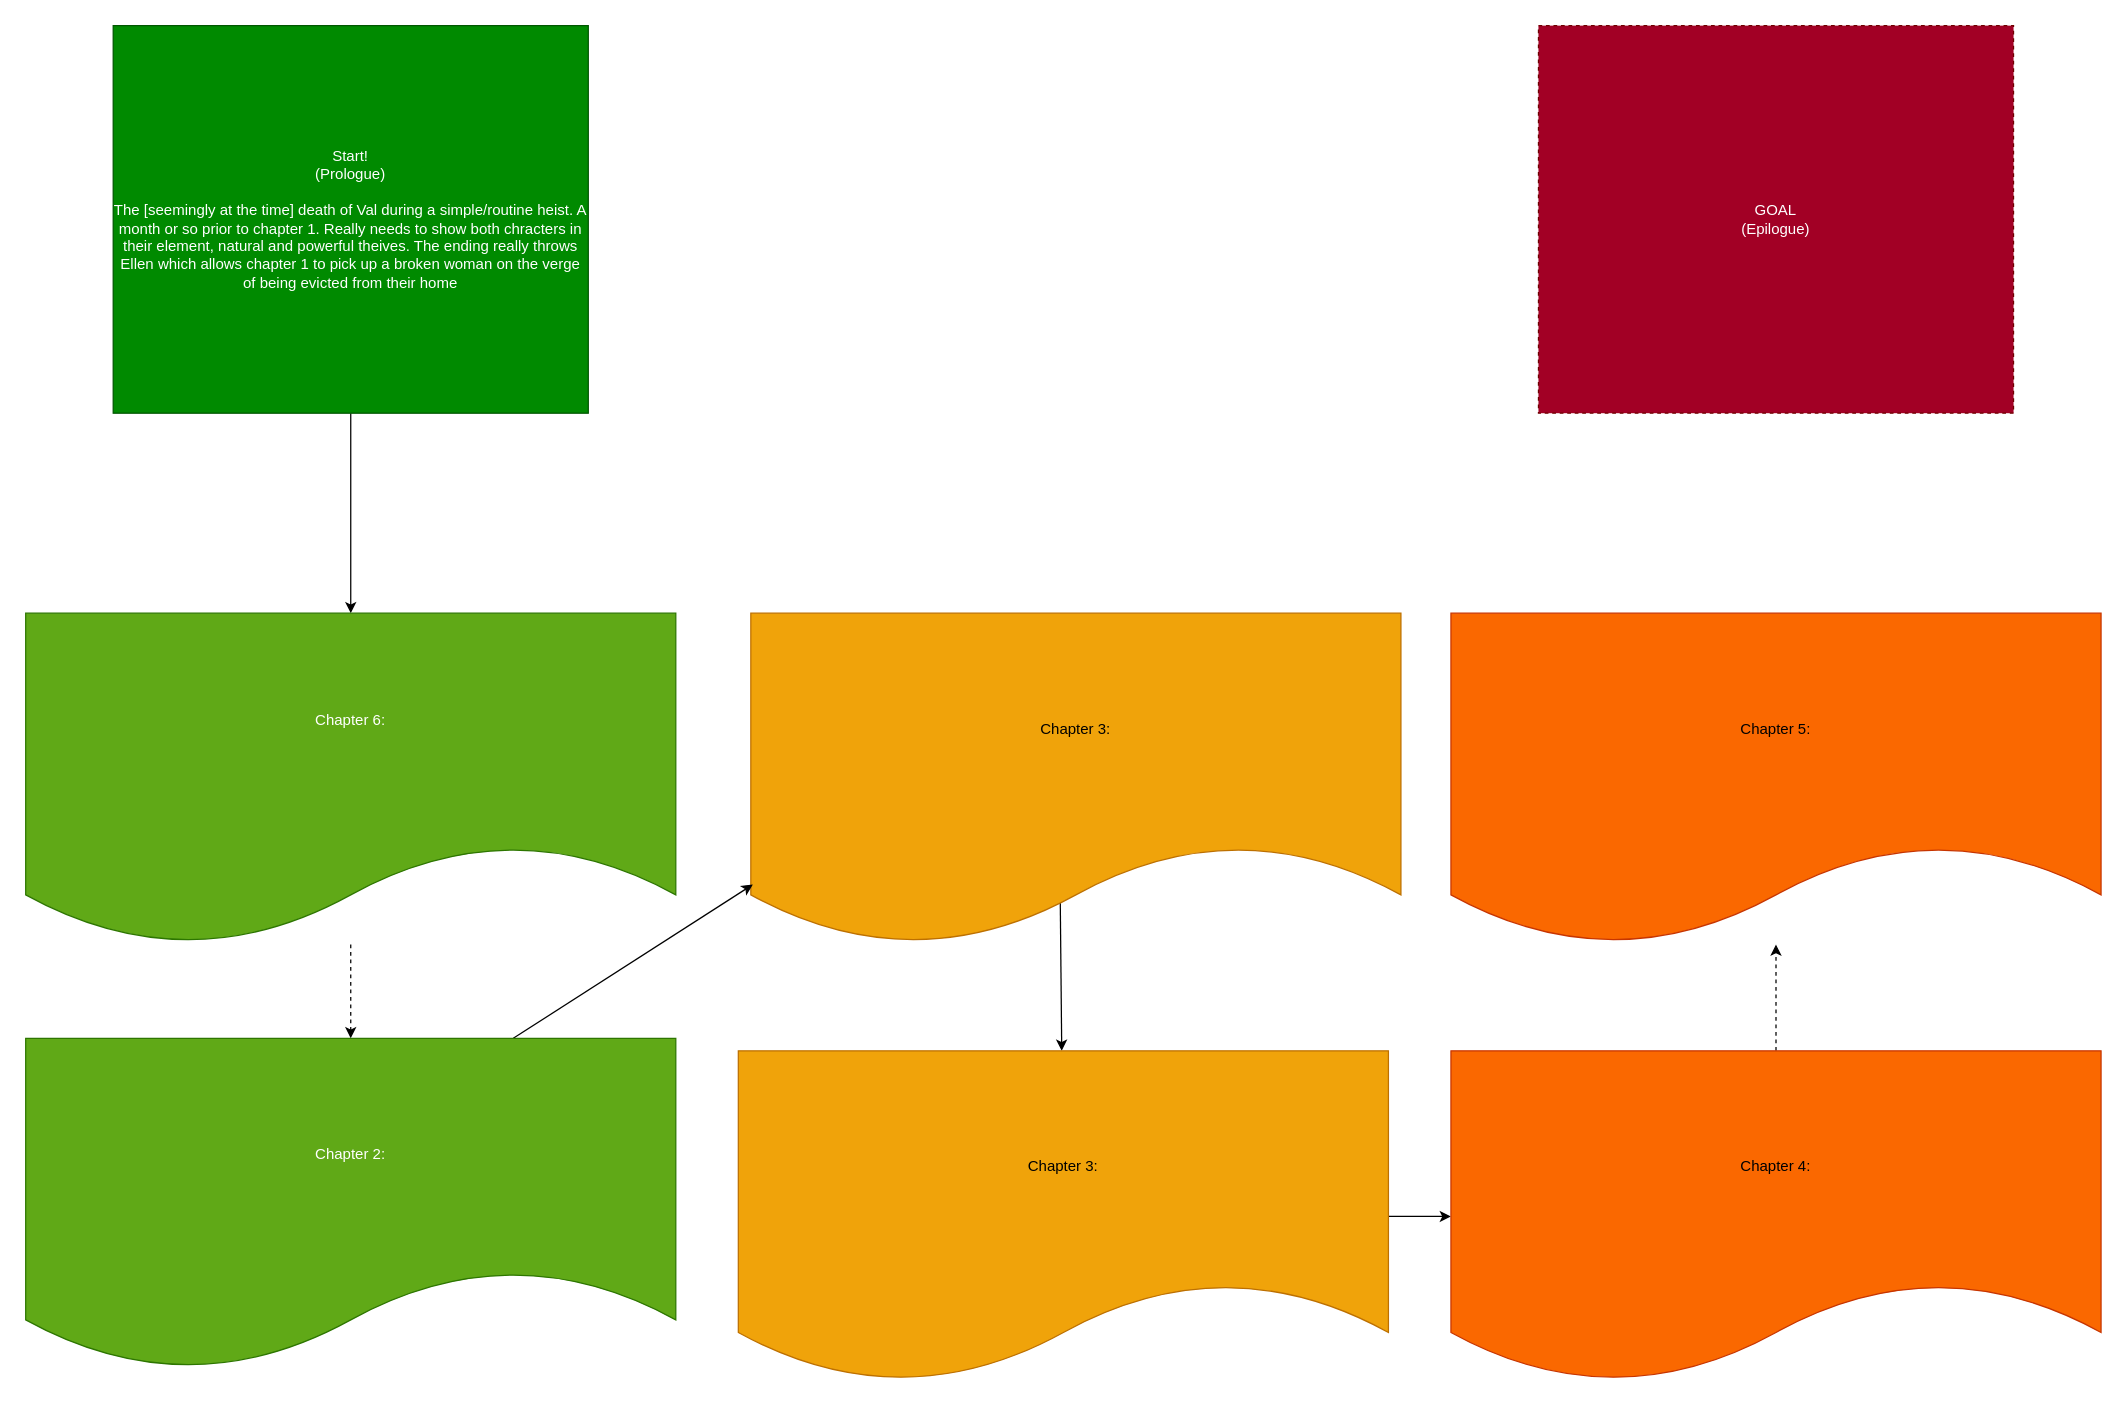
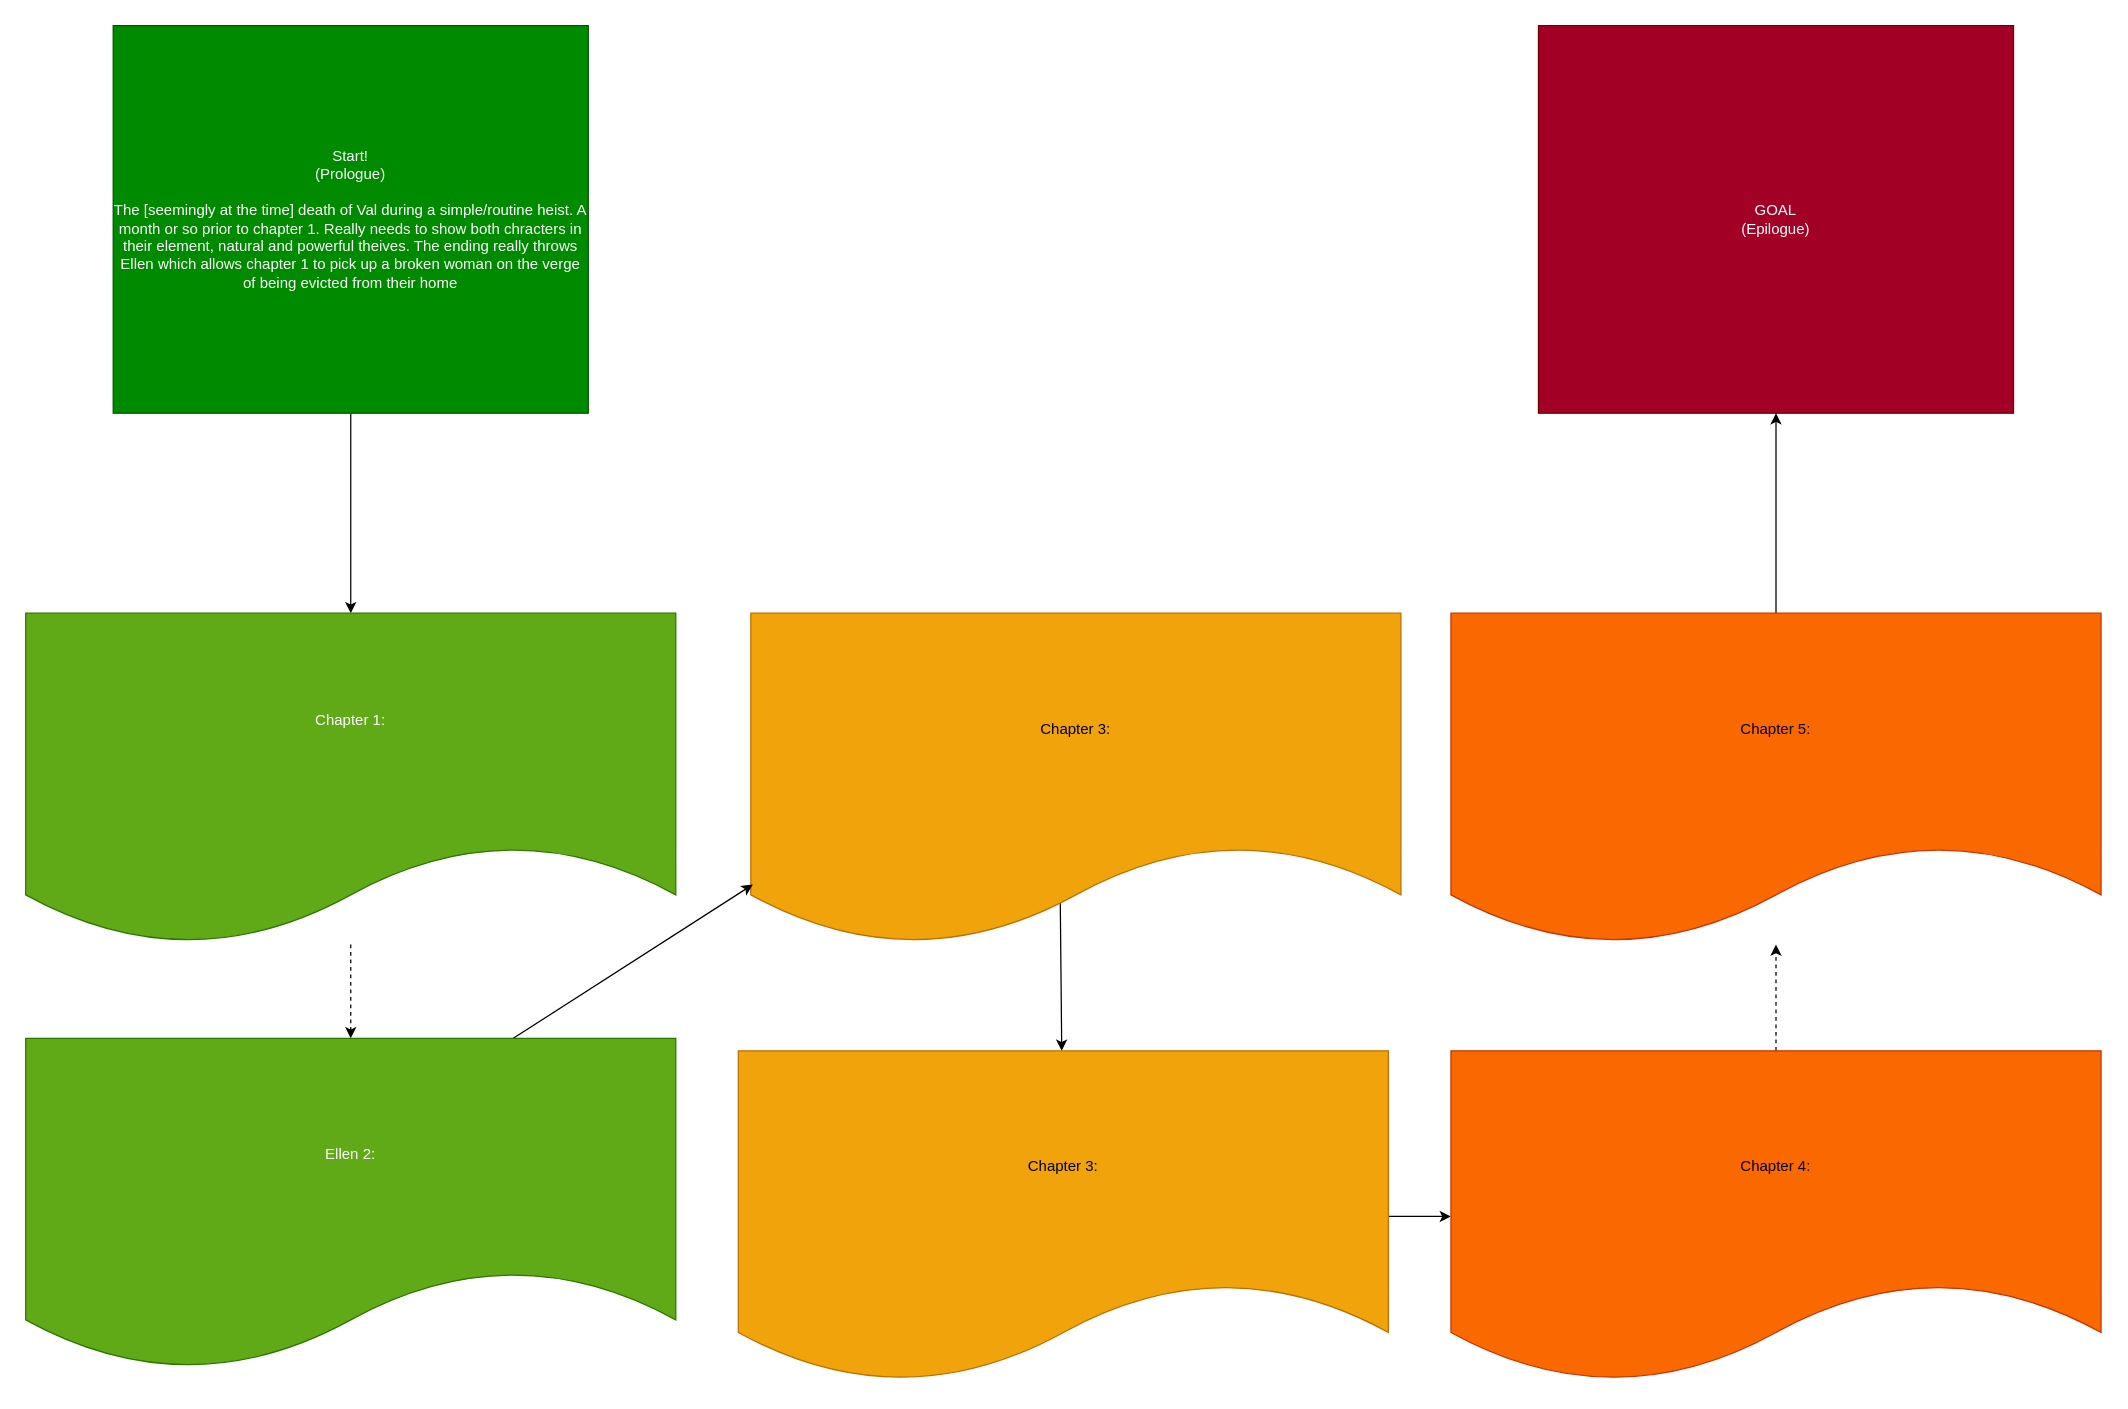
node "GOAL (Epilogue)": style dashed -> solid
edge "Chapter 5:" -> "GOAL (Epilogue)": added
node "Chapter 6:": label "Chapter 6:" -> "Chapter 1:"
node "Chapter 2:": label "Chapter 2:" -> "Ellen 2:"
